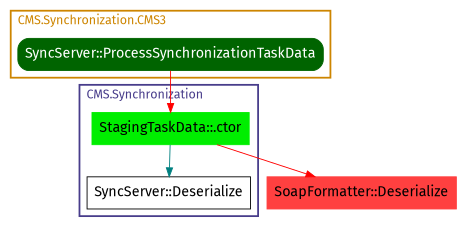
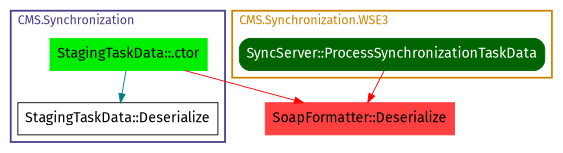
cluster "CMS.Synchronization.CMS3": label "CMS.Synchronization.CMS3" -> "CMS.Synchronization.WSE3"
edge "SyncServer::ProcessSynchronizationTaskData" -> "StagingTaskData::.ctor": now "SyncServer::ProcessSynchronizationTaskData" -> "SoapFormatter::Deserialize"
node "SyncServer::Deserialize": label "SyncServer::Deserialize" -> "StagingTaskData::Deserialize"
